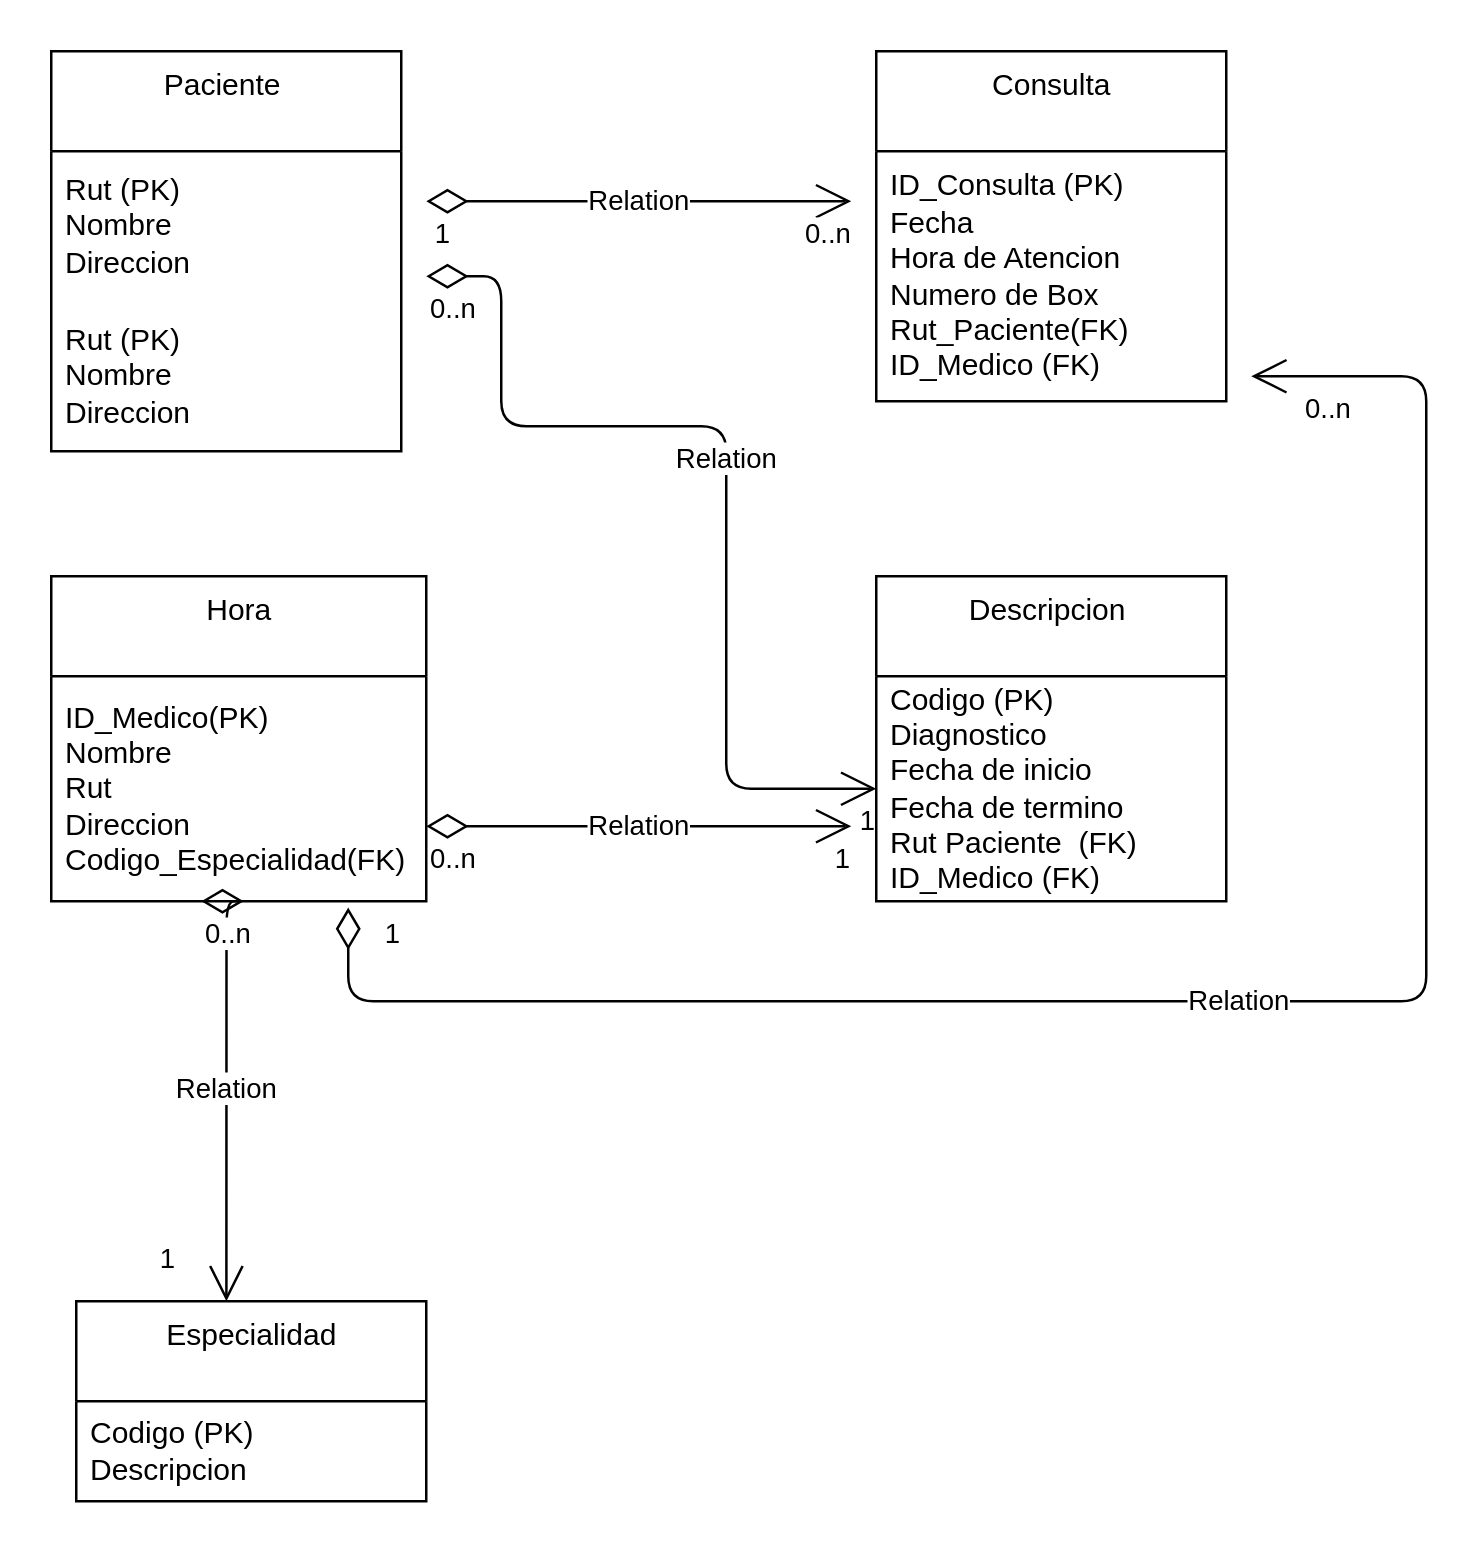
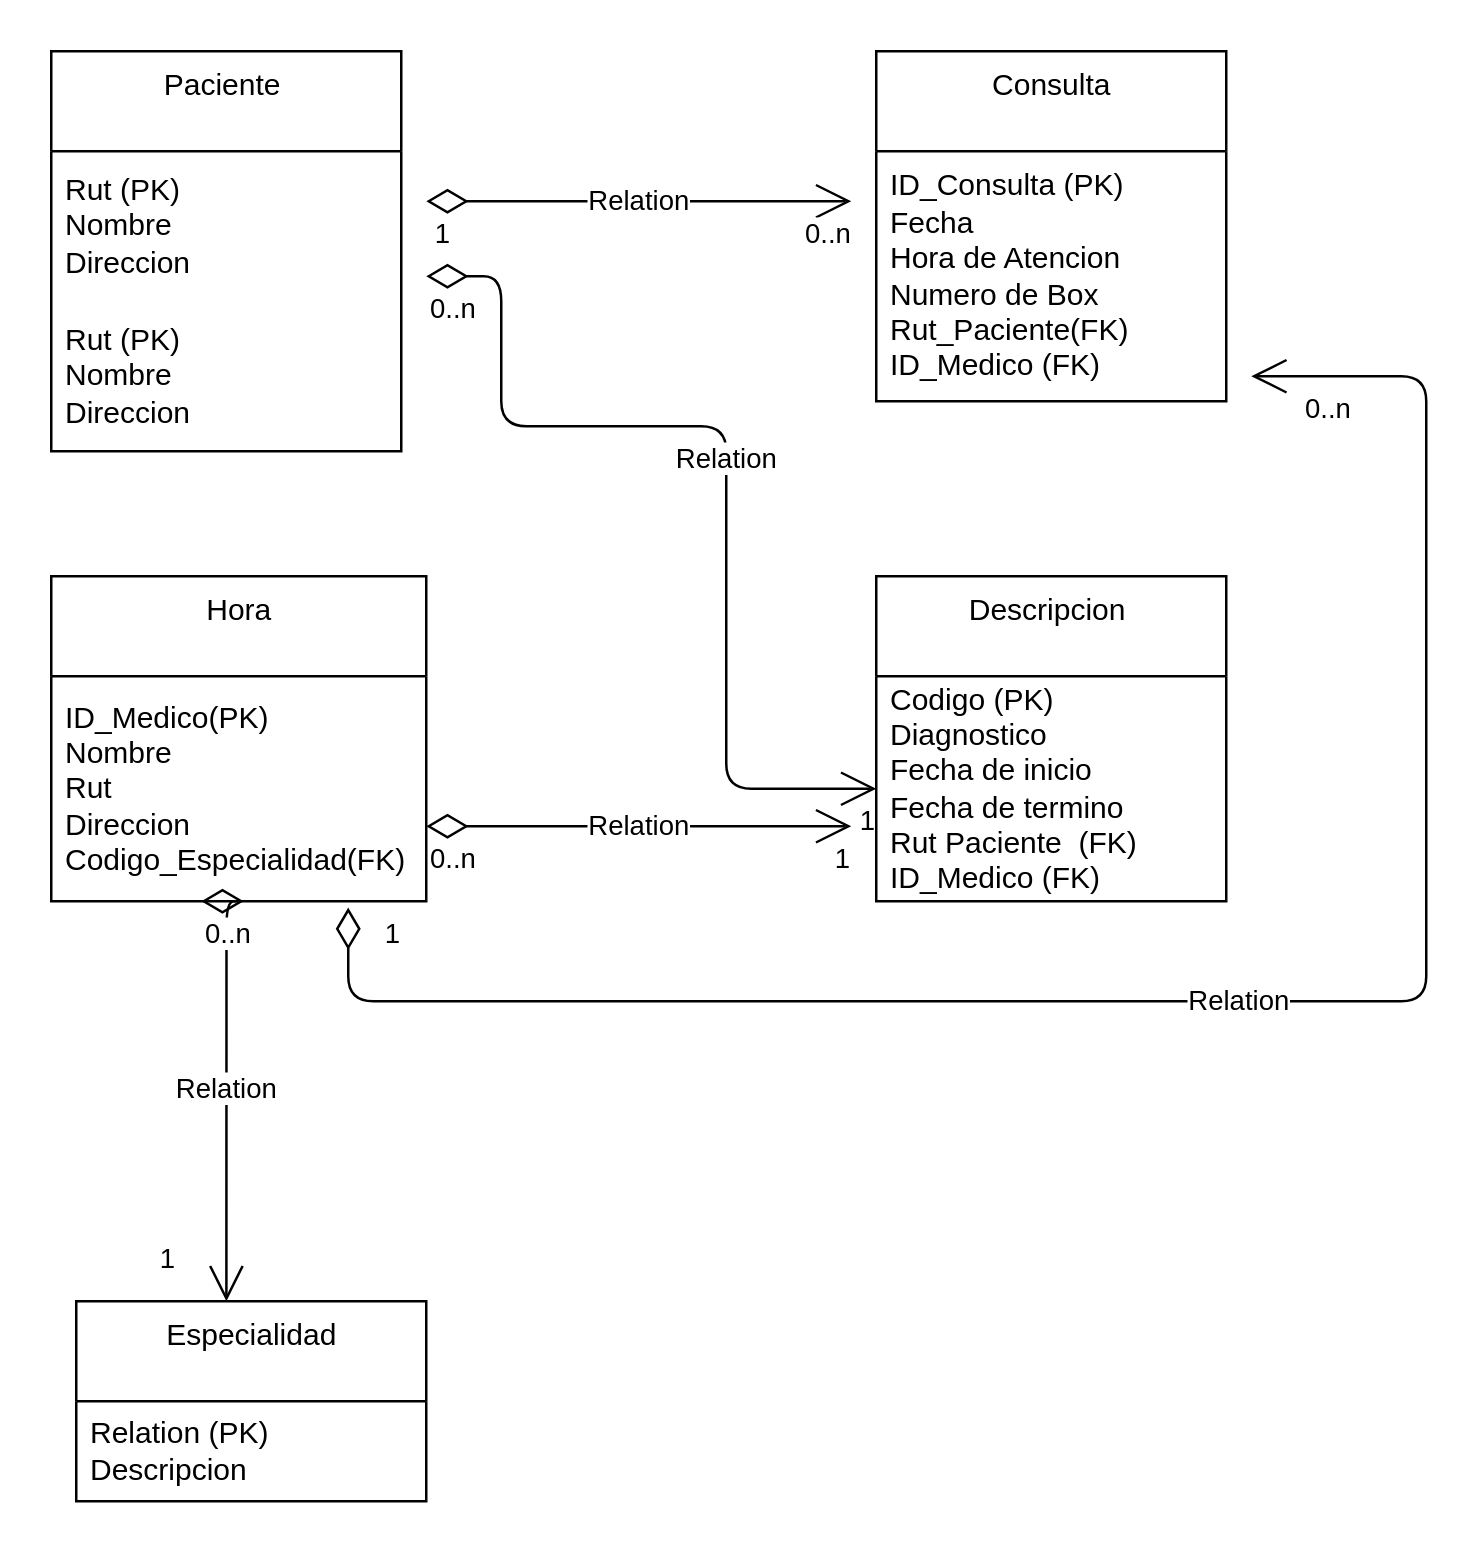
node "Codigo (PK) Descripcion": label "Codigo (PK) Descripcion" -> "Relation (PK) Descripcion"
